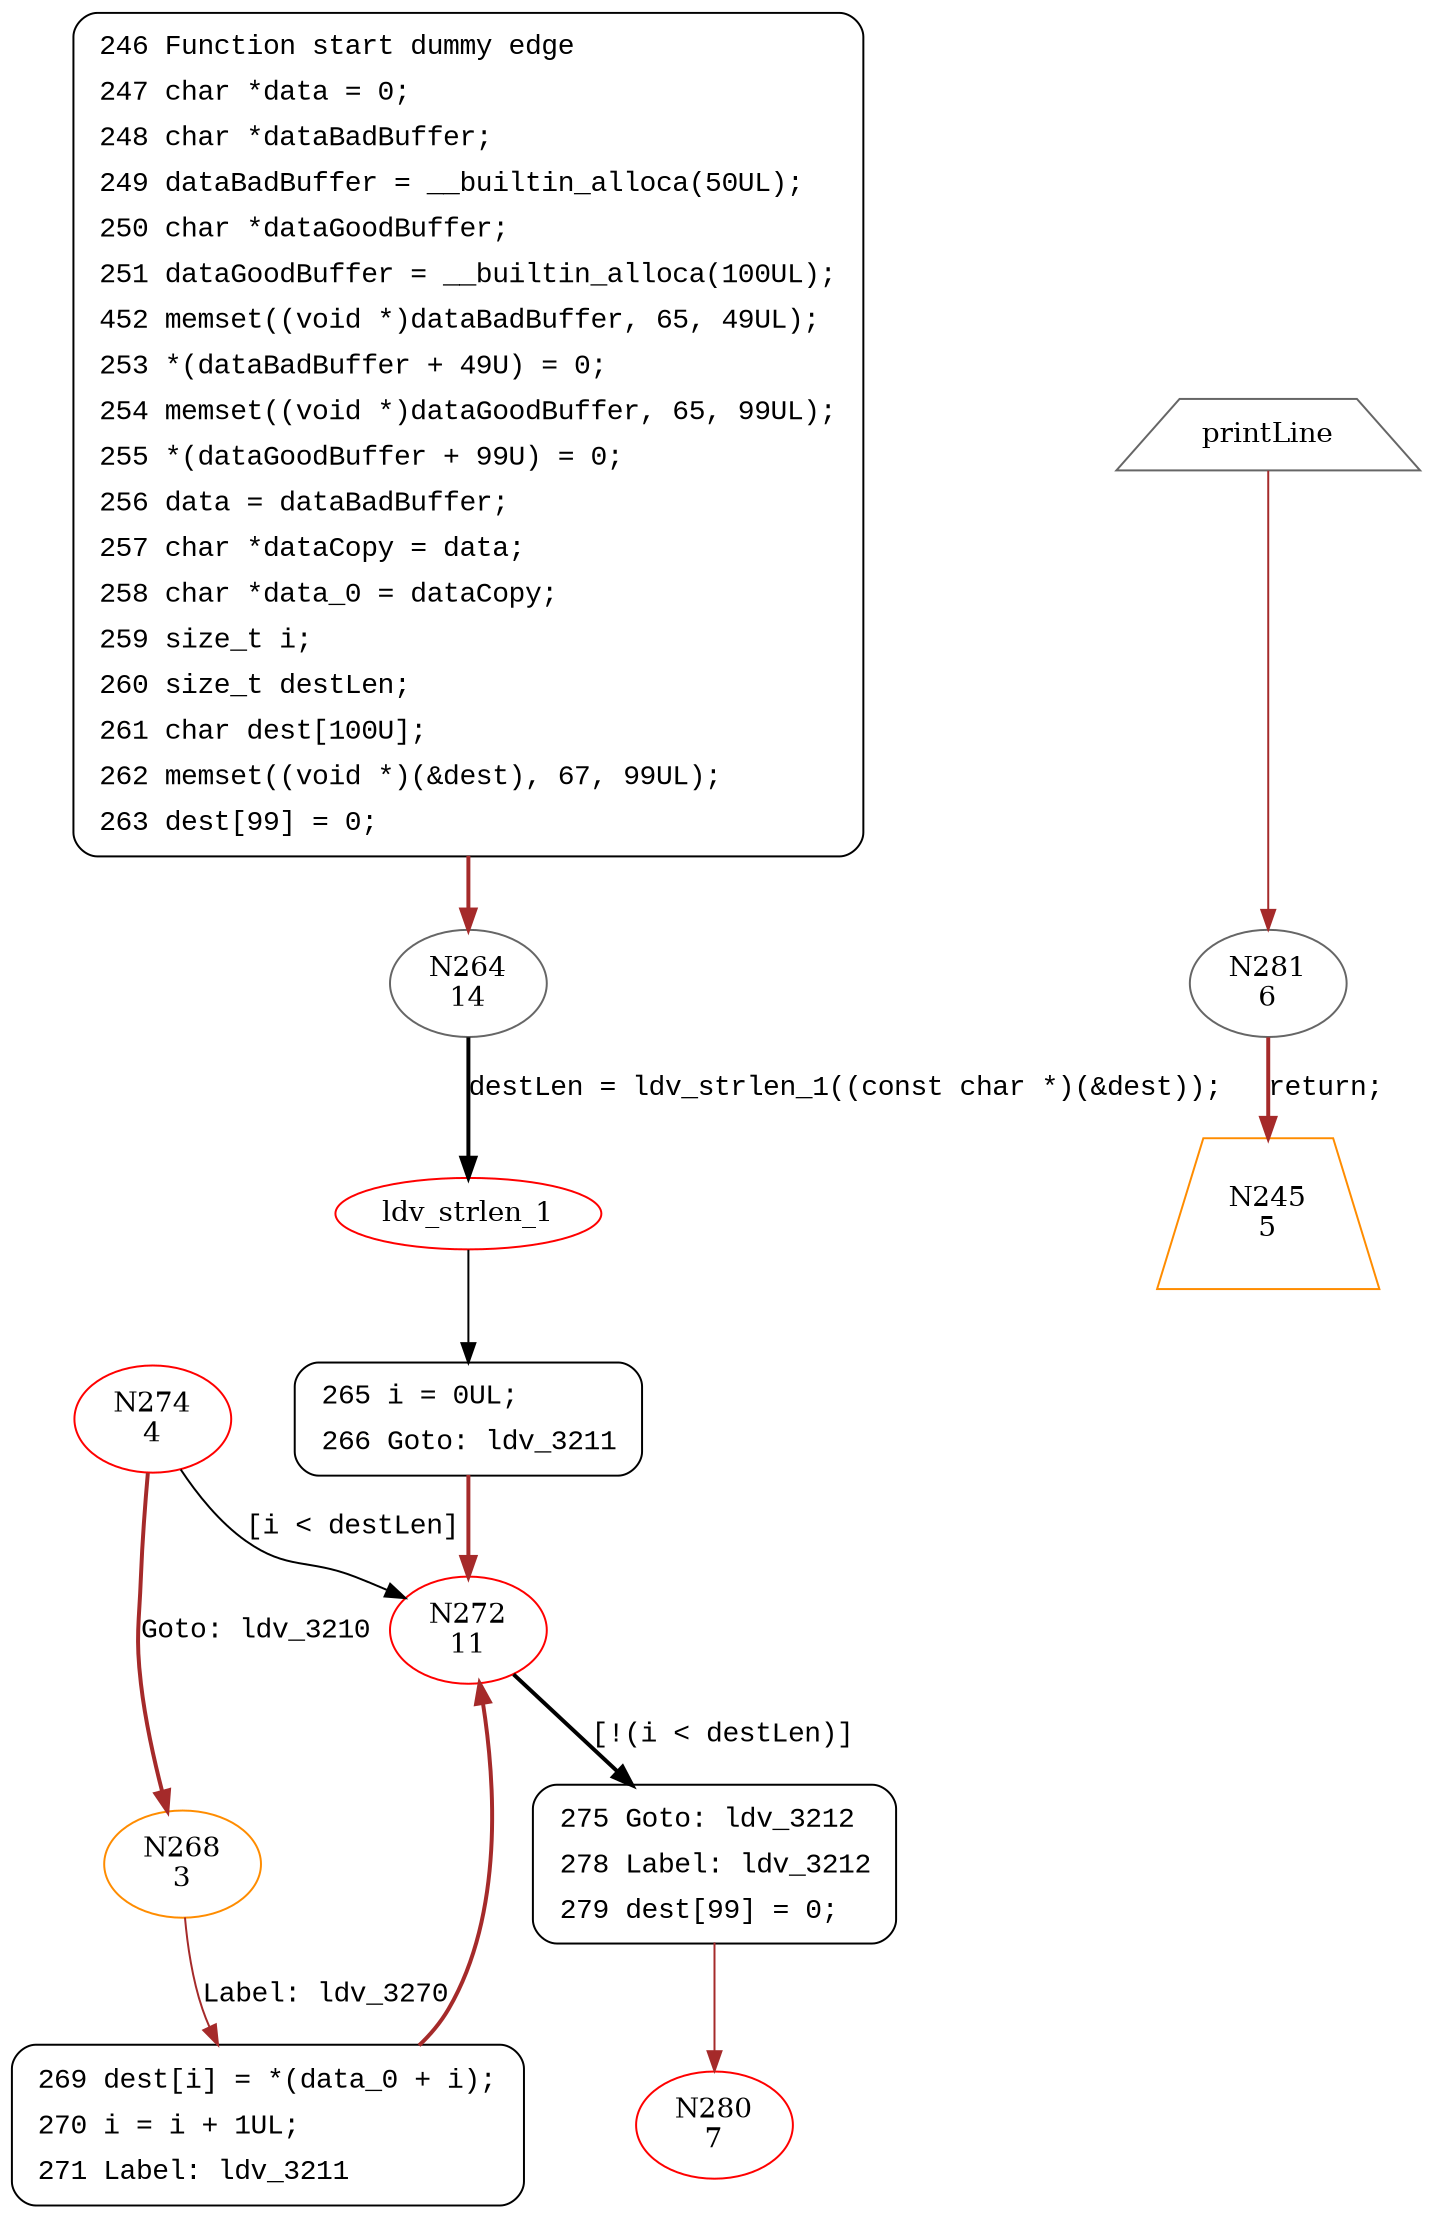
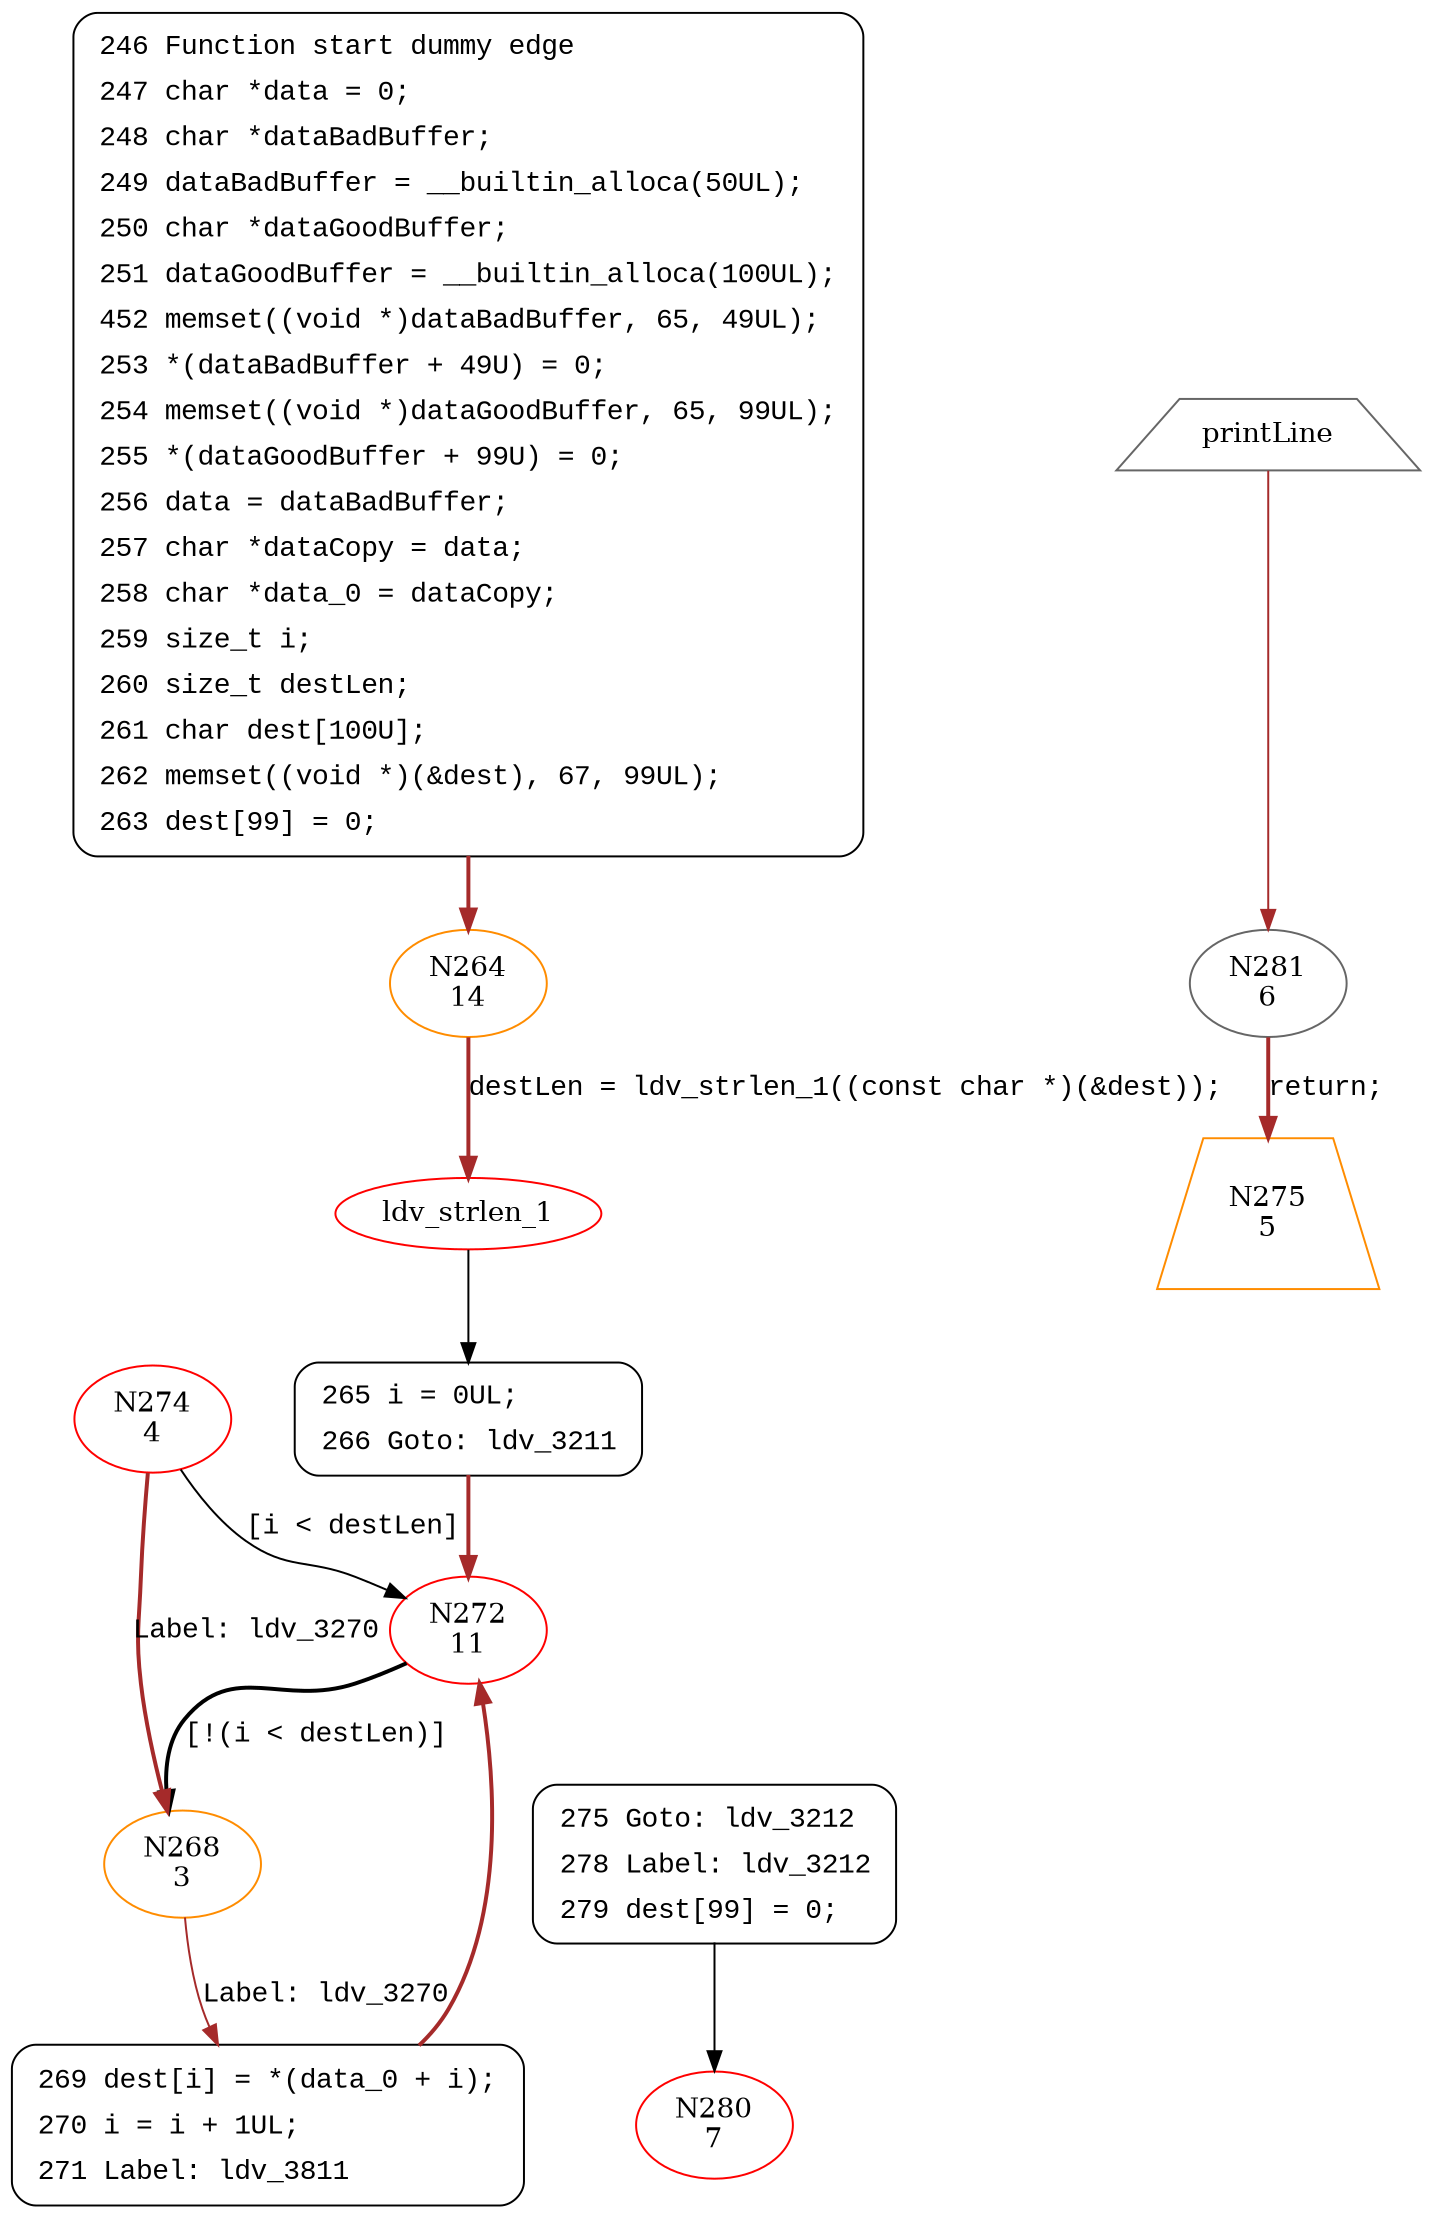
node "N264 14": color gray40 -> darkorange
edge "N264 14" -> "ldv_strlen_1": color black -> brown
node "N245 5": label "N245 5" -> "N275 5"
edge "N274 4" -> "N268 3": label "Goto: ldv_3210" -> "Label: ldv_3270"
edge "N272 11" -> "275": now "N272 11" -> "N268 3"
edge "275" -> "N280 7": color brown -> black
node "269": text "Label: ldv_3211" -> "Label: ldv_3811"
